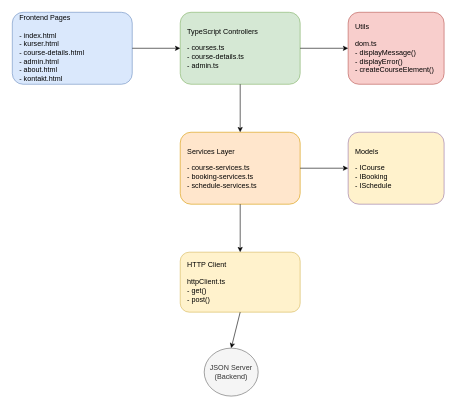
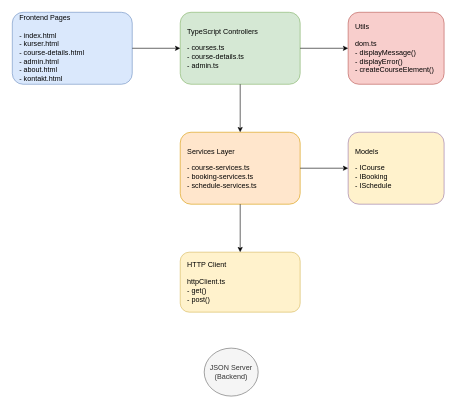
edge "HTTP Client httpClient.ts - get() - post()" -> "JSON Server (Backend)": removed
